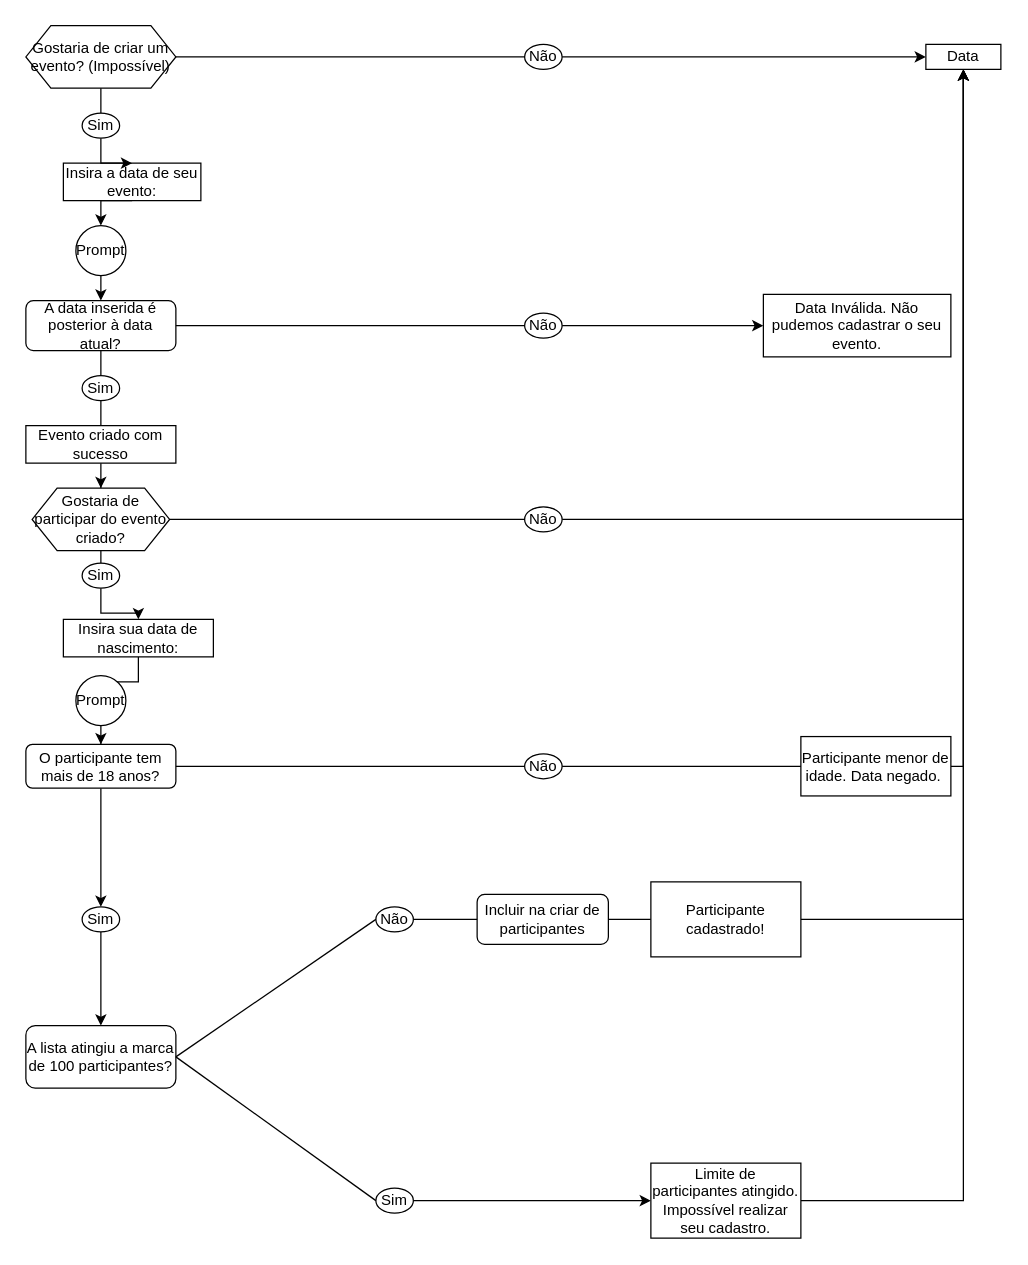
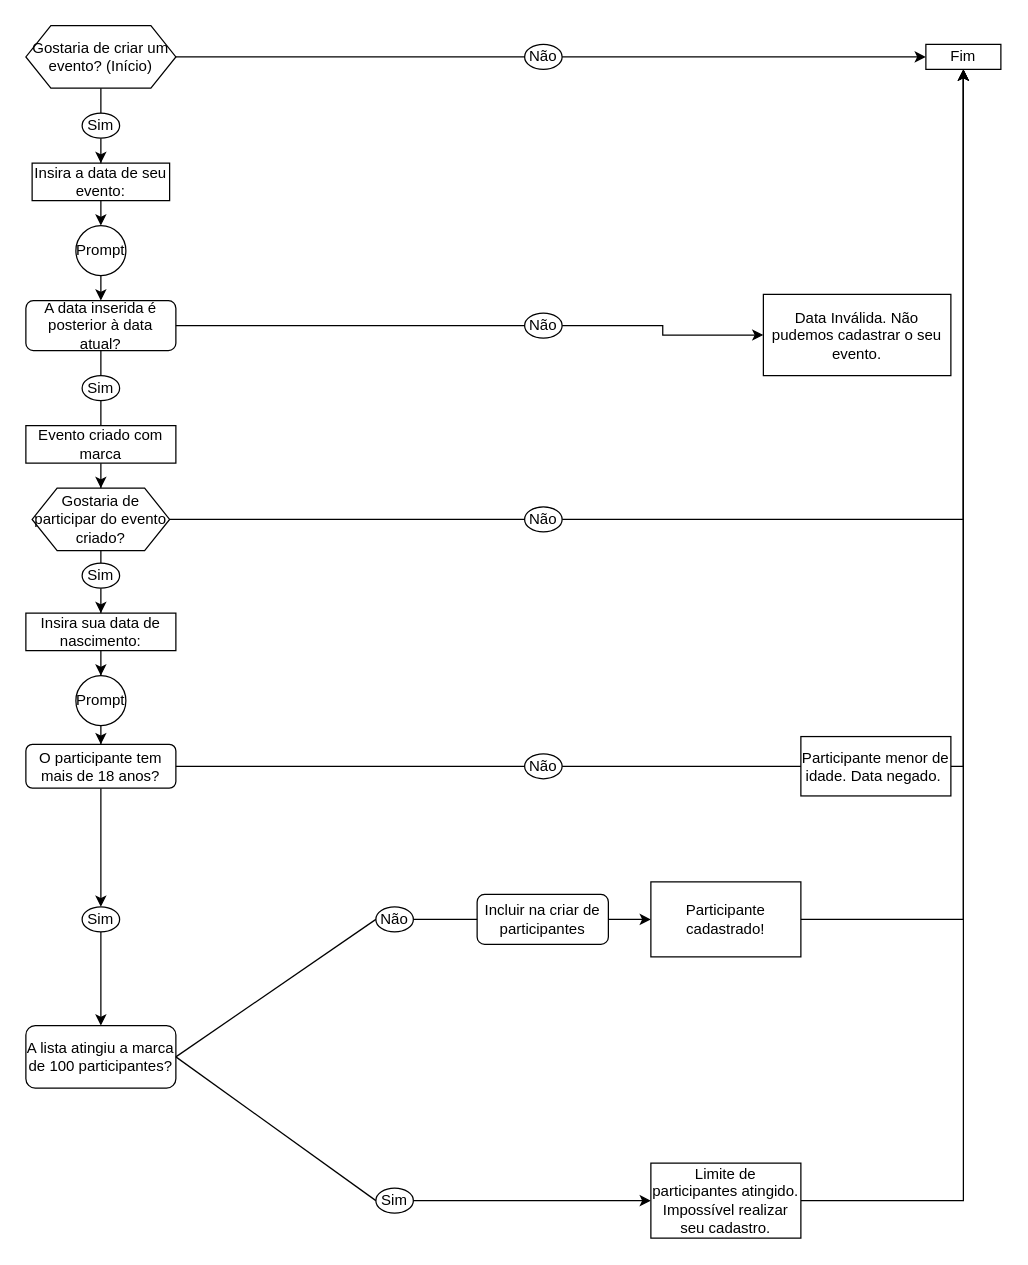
node "Gostaria de criar um evento? (Impossível)": label "Gostaria de criar um evento? (Impossível)" -> "Gostaria de criar um evento? (Início)"
node "Data": label "Data" -> "Fim"
node "Insira a data de seu evento:": moved (132, 182) -> (101, 182)
node "Data Inválida. Não pudemos cadastrar o seu evento.": size 188x63 -> 188x81
node "Evento criado com sucesso": label "Evento criado com sucesso" -> "Evento criado com marca"
node "Insira sua data de nascimento:": moved (138, 638) -> (101, 632)
edge "Incluir na criar de participantes" -- "Participante cadastrado!": arrowhead none -> classic
